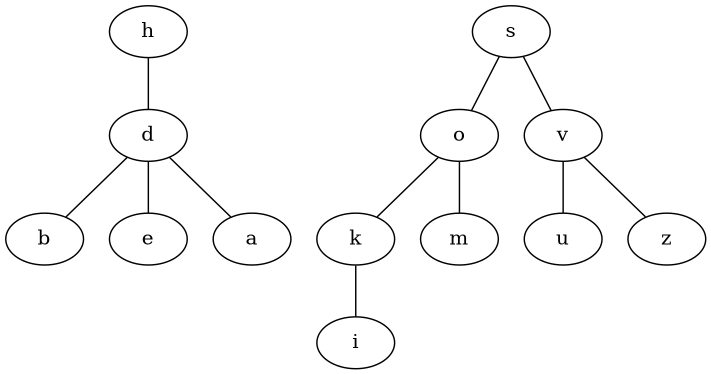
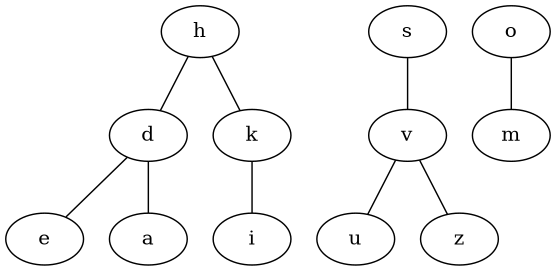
edge "s" -- "o": removed
edge "o" -- "k": now "h" -- "k"
node "b": removed
